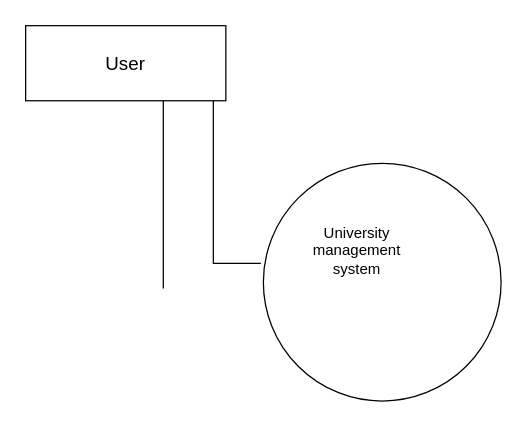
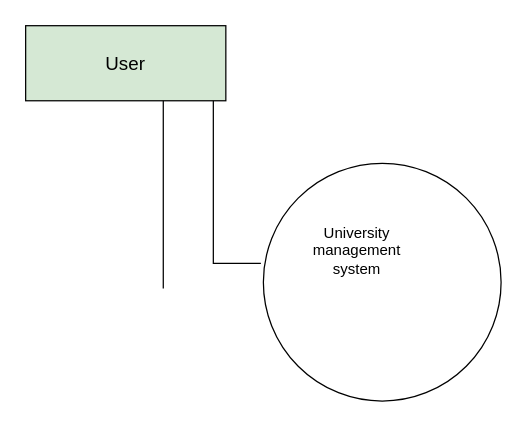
node "User": fillcolor #ffffff -> #d5e8d4
